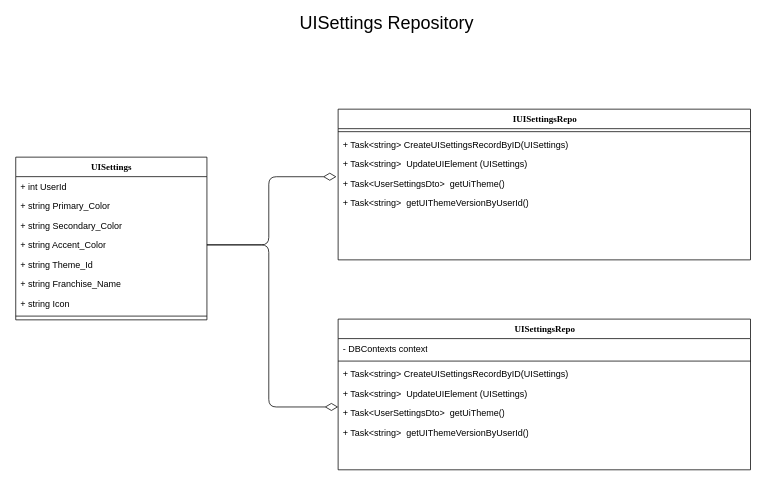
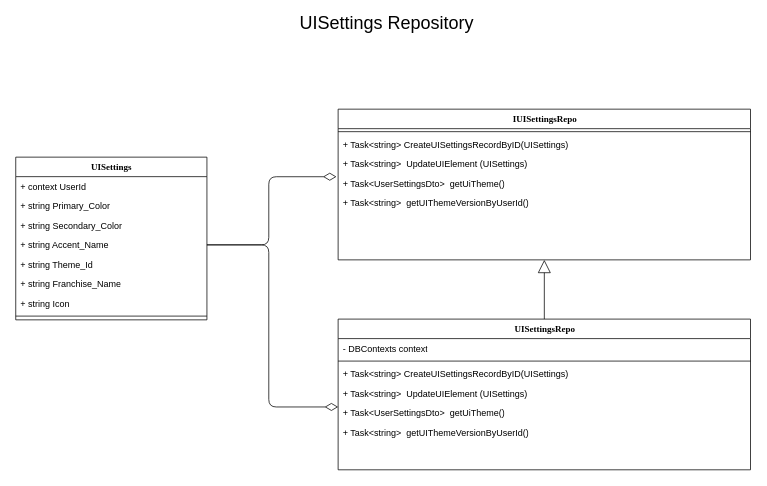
node "+ int UserId": label "+ int UserId" -> "+ context UserId"
node "+ string Accent_Color": label "+ string Accent_Color" -> "+ string Accent_Name"
edge "UISettingsRepo" -> "IUISettingsRepo": added
